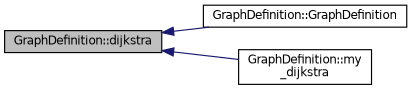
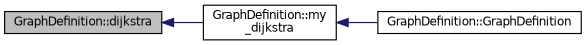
edge "GraphDefinition::GraphDefinition" -> "GraphDefinition::dijkstra": now "GraphDefinition::GraphDefinition" -> "GraphDefinition::my _dijkstra"
